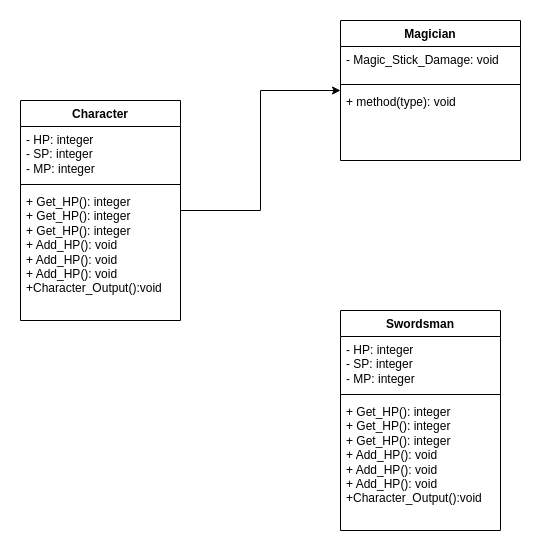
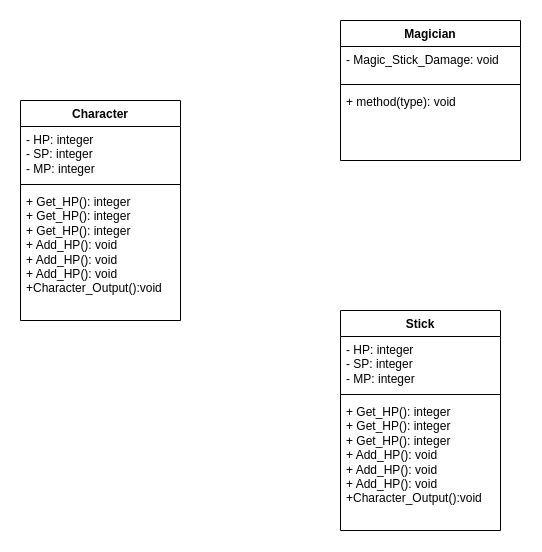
edge "Character" -> "Magician": removed
node "Swordsman": label "Swordsman" -> "Stick"
